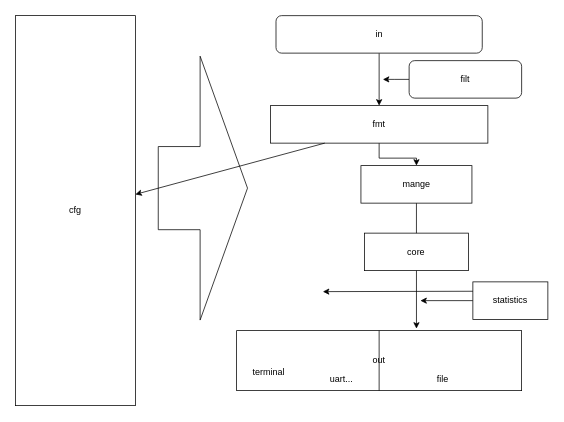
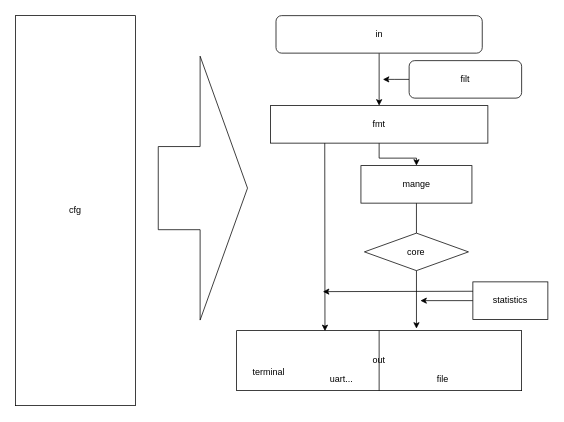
edge "fmt" -> "cfg": now "fmt" -> "out"
node "core": shape rectangle -> diamond
